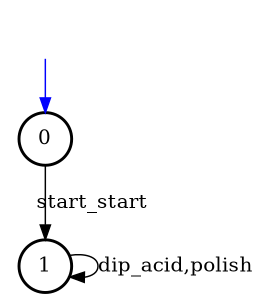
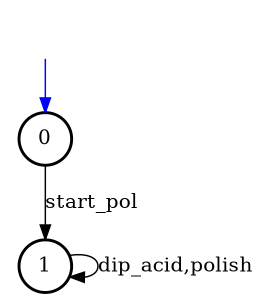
edge "0" -> "1": label "start_start" -> "start_pol"
